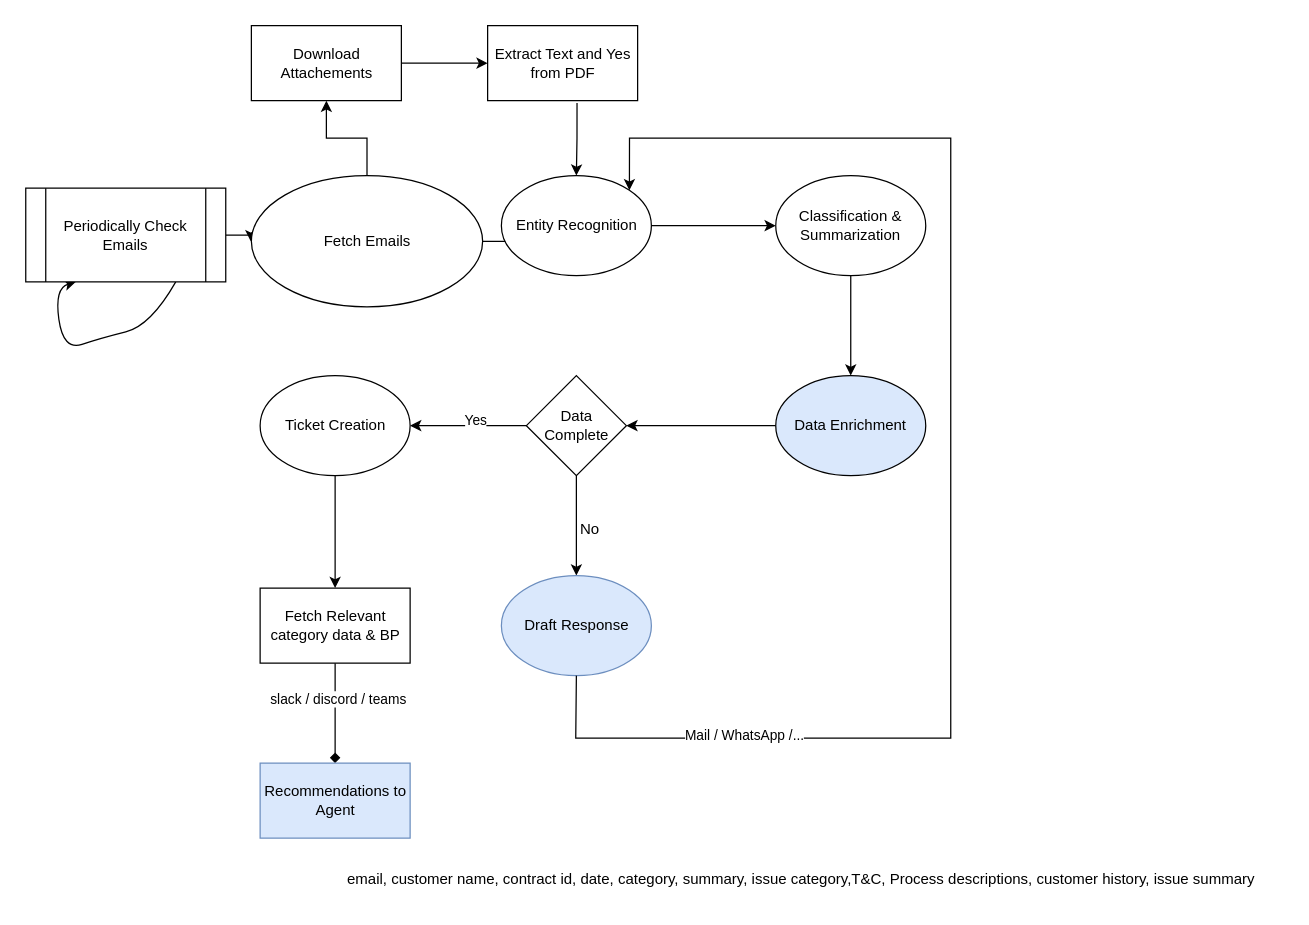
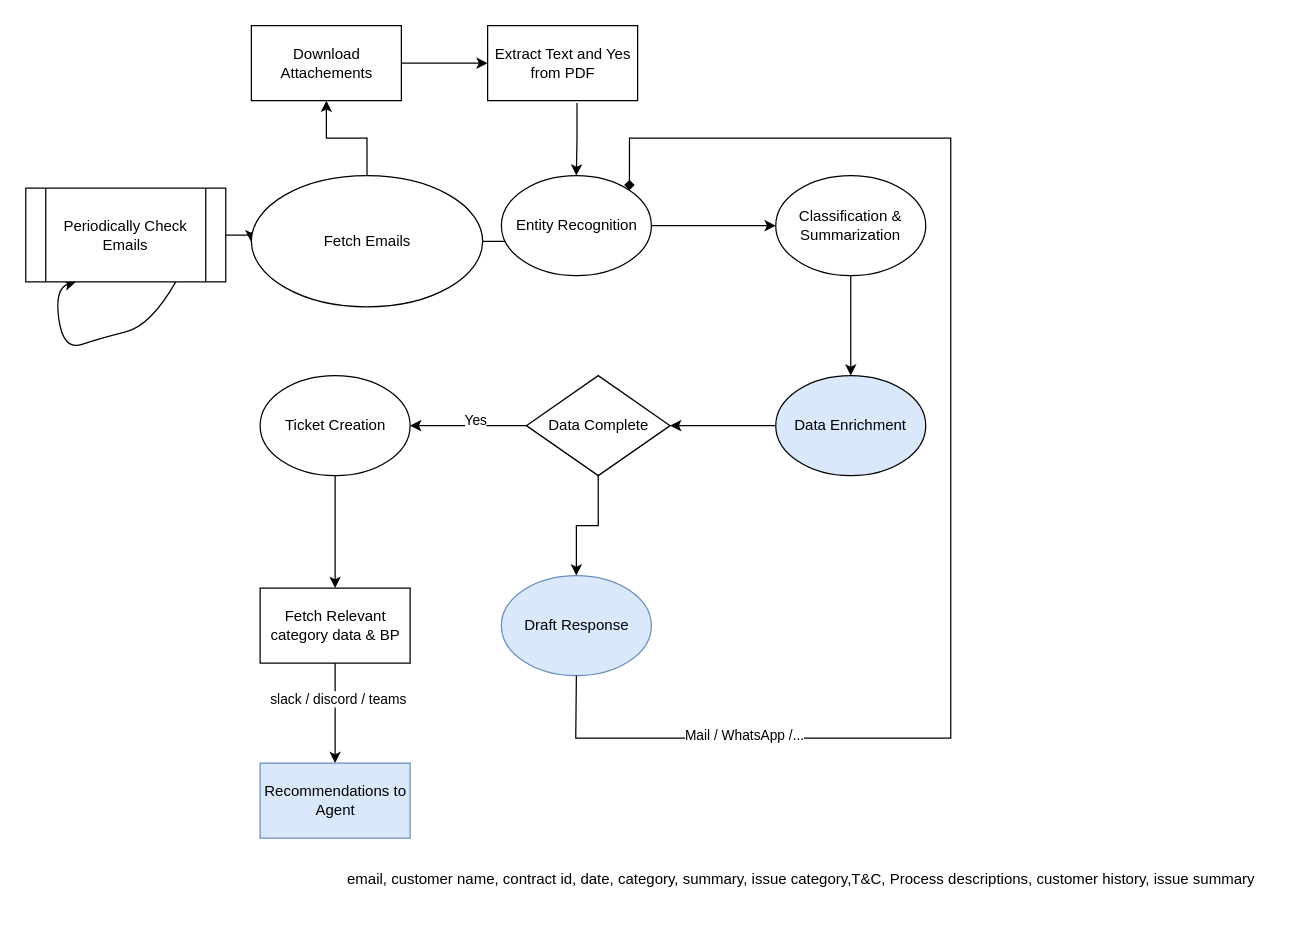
edge "Draft Response" -> "Entity Recognition": arrowhead classic -> diamond
node "Data Complete": size 100x100 -> 144x100
node "No": removed
edge "Fetch Relevant category data & BP" -> "Recommendations to Agent": arrowhead diamond -> classic
